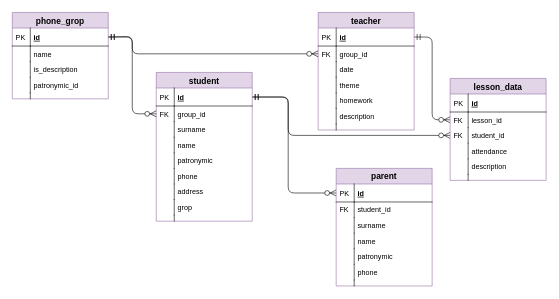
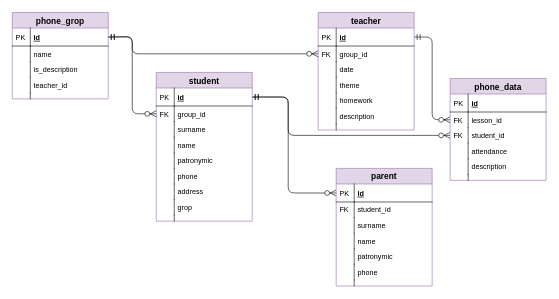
node "patronymic_id": label "patronymic_id" -> "teacher_id"
node "lesson_data": label "lesson_data" -> "phone_data"
